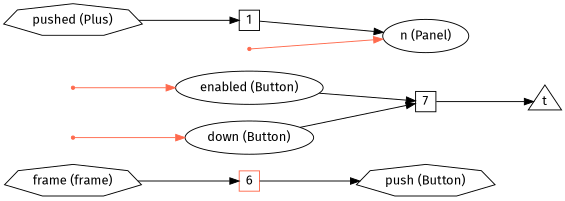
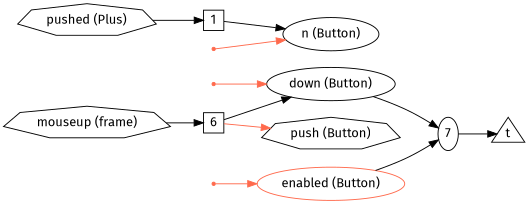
node "n (Panel)": label "n (Panel)" -> "n (Button)"
node "enabled (Button)": color black -> #ff6a4d
node "7": shape square -> ellipse
edge "6" -> "down (Button)": added
node "frame (frame)": label "frame (frame)" -> "mouseup (frame)"
node "6": color #ff6a4d -> black
edge "6" -> "push (Button)": color black -> #ff6a4d
